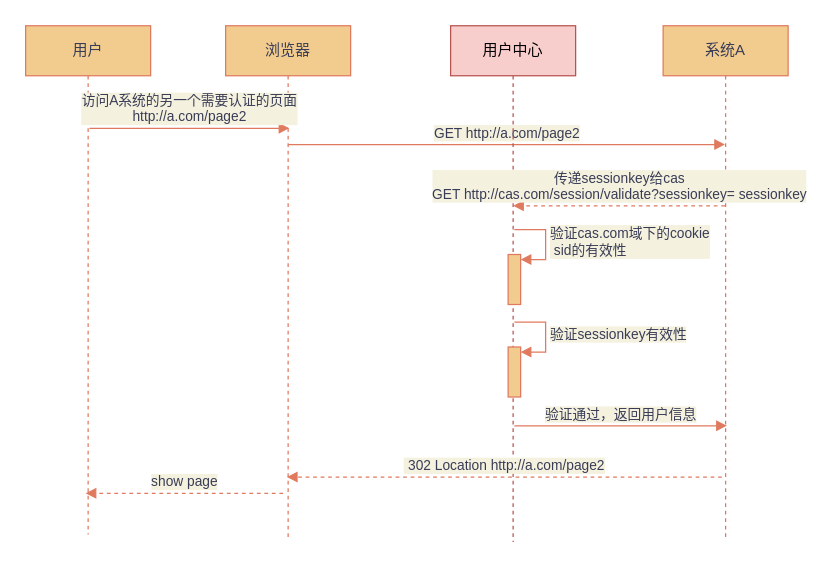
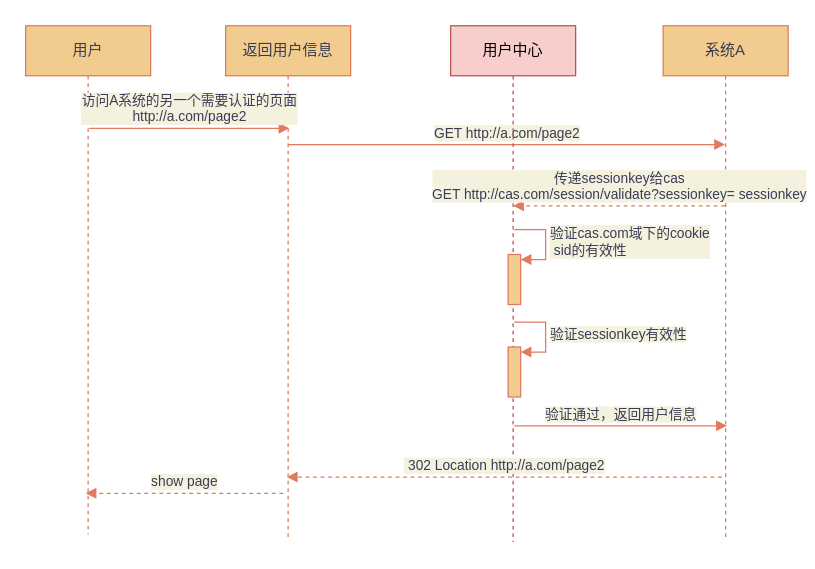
node "浏览器": label "浏览器" -> "返回用户信息"
